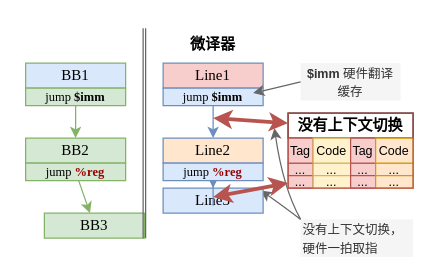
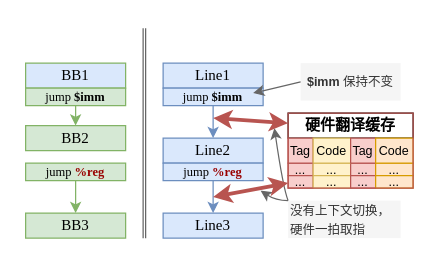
node "微译器": removed
node "Line1": fillcolor #f8cecc -> #dae8fc
node "$imm 硬件翻译缓存": label "$imm 硬件翻译缓存" -> "$imm 保持不变"
node "没有上下文切换": label "没有上下文切换" -> "硬件翻译缓存"
node "BB2": moved (76, 151) -> (76, 138)
node "Line2": fillcolor #ffe6cc -> #dae8fc
node "Line3": moved (213, 201) -> (213, 226)
node "BB3": moved (94, 226) -> (76, 226)
node "没有上下文切换，硬件一拍取指": moved (357, 238) -> (344, 219)
